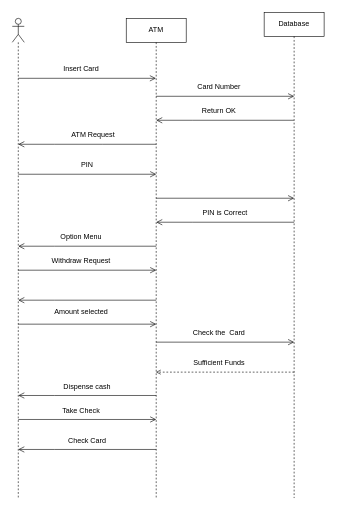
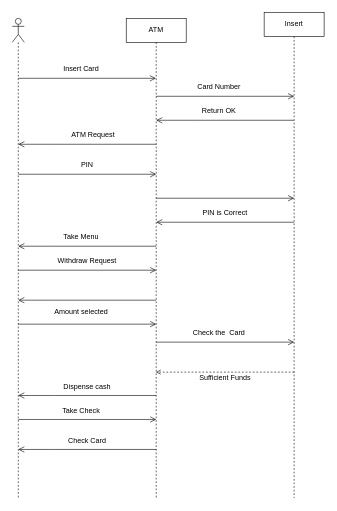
node "Database": label "Database" -> "Insert"
node "Option Menu": label "Option Menu" -> "Take Menu"
node "Withdraw Request": moved (81, 261) -> (87, 261)
node "Sufficient Funds": moved (219, 363) -> (225, 378)
